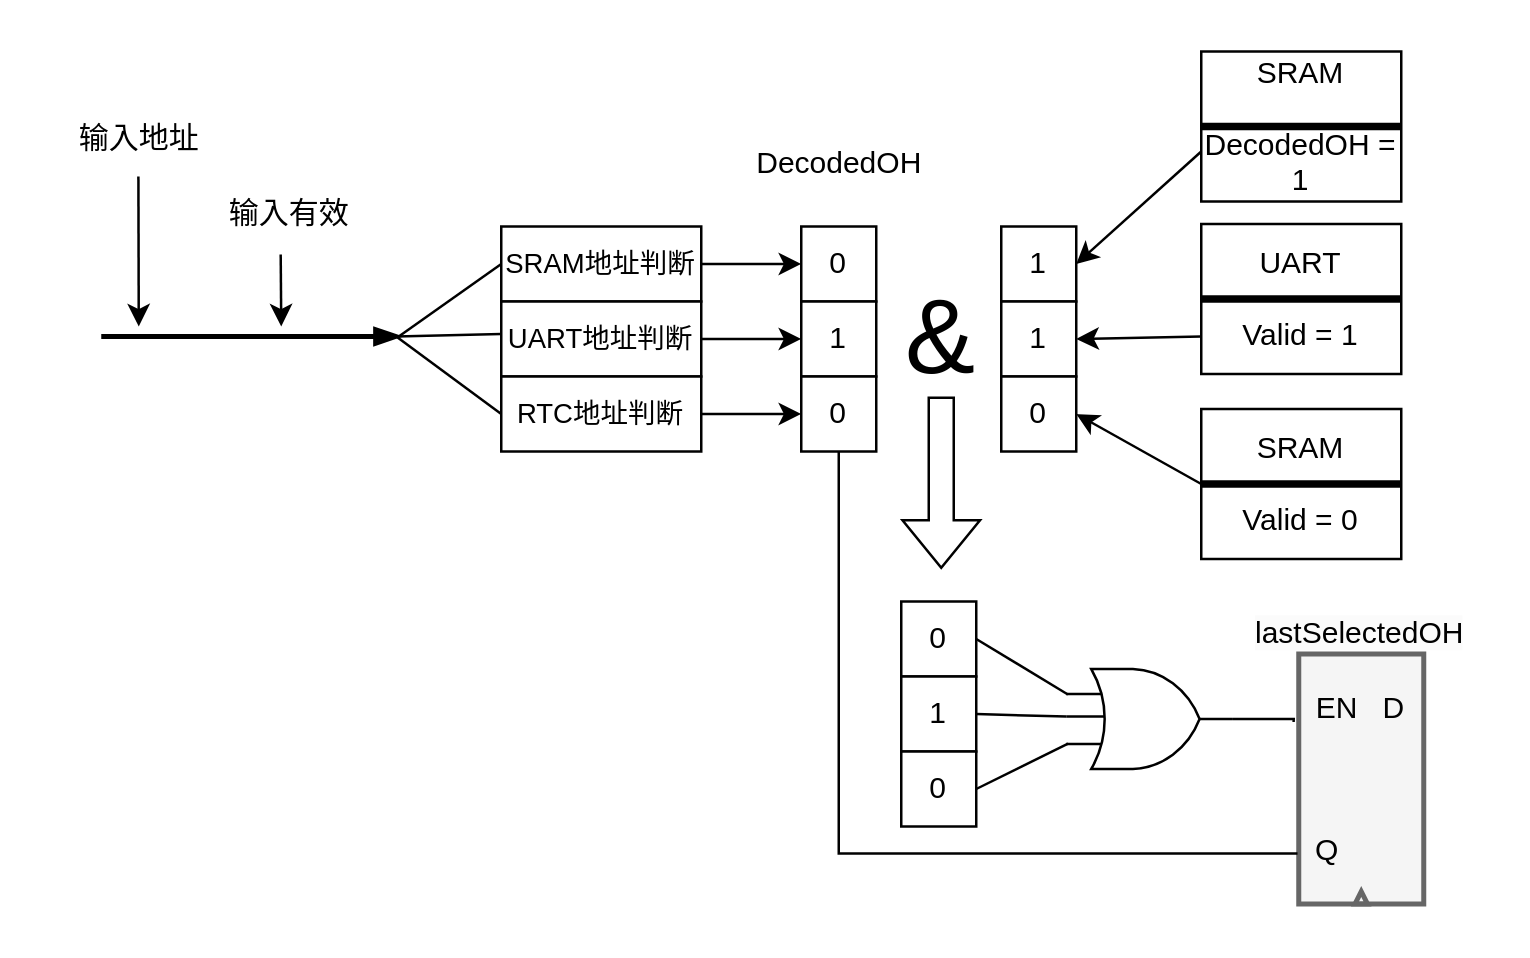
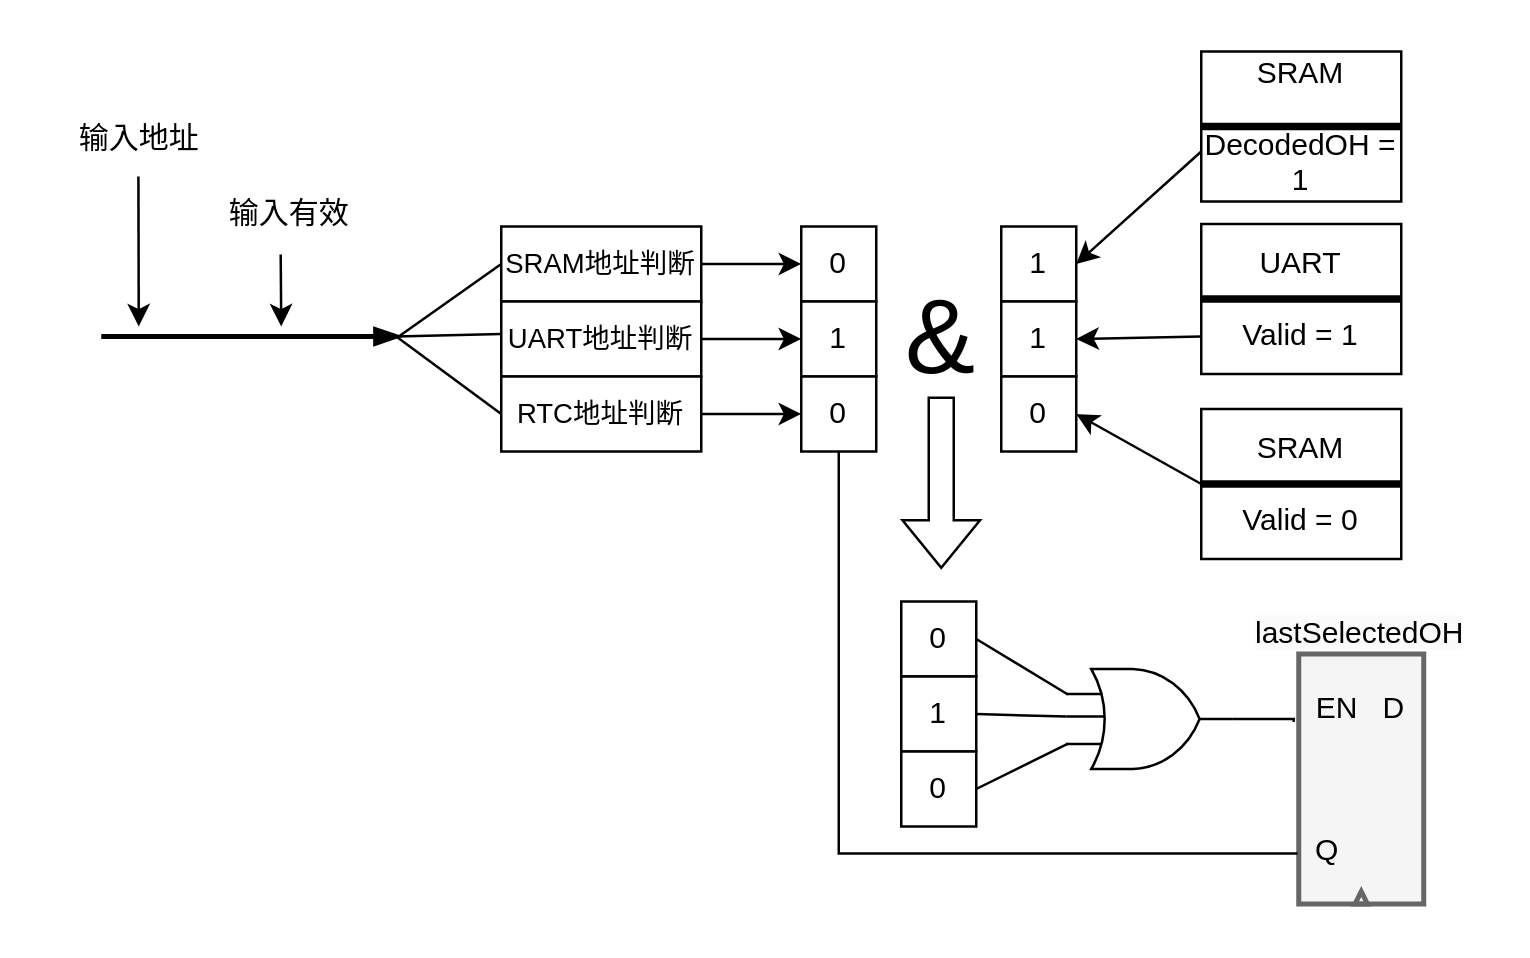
node "DecodedOH": removed
